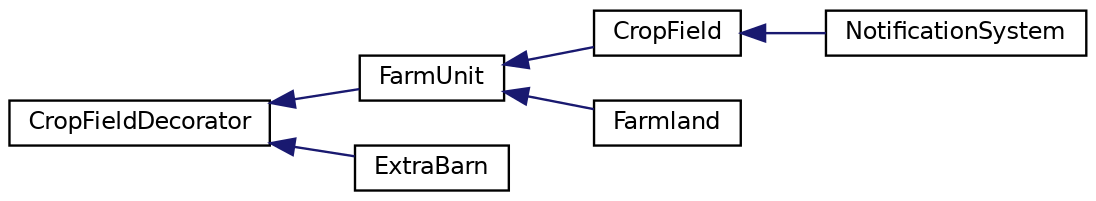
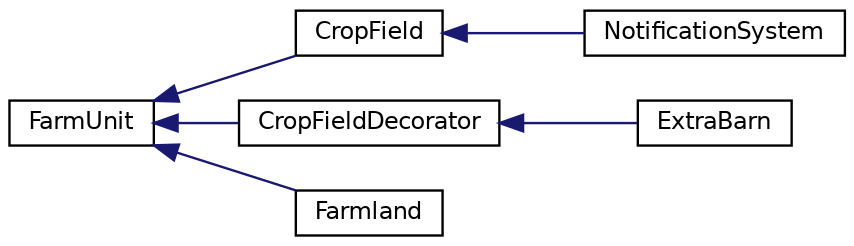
edge "FarmUnit" -> "CropFieldDecorator": reversed
